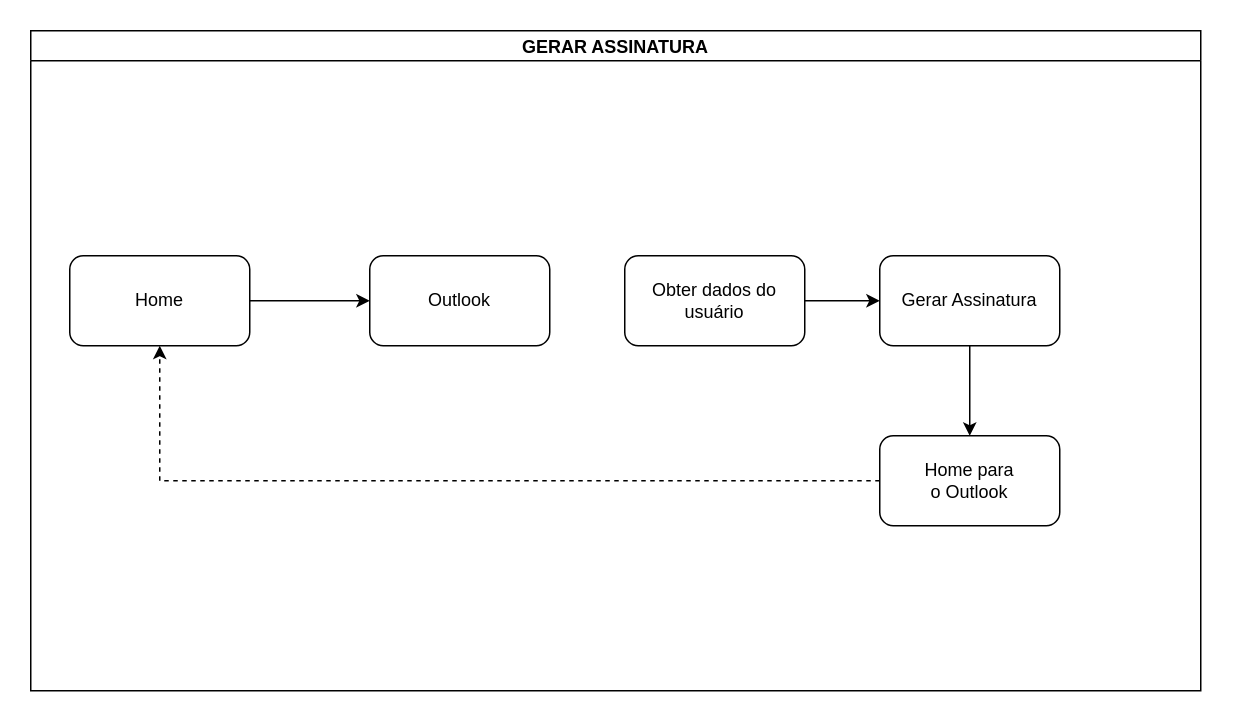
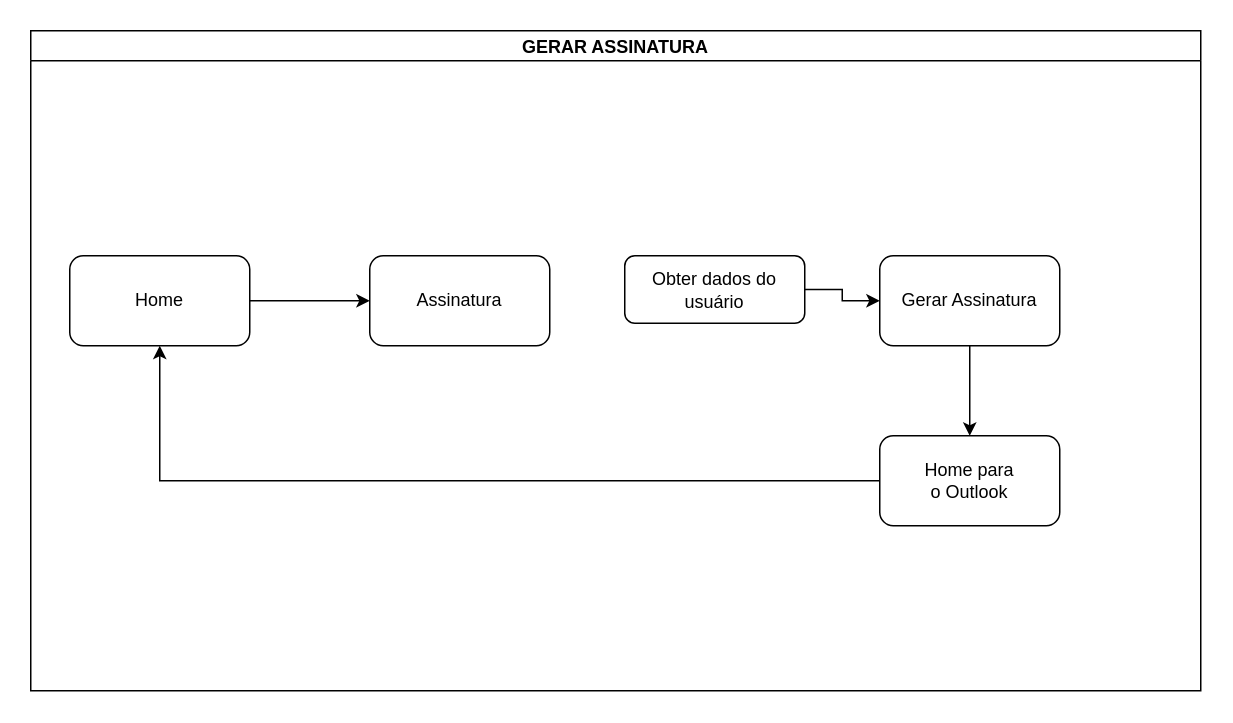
node "Outlook": label "Outlook" -> "Assinatura"
node "Obter dados do usuário": size 180x90 -> 180x68
edge "Home para o Outlook" -> "Home": style dashed -> solid
